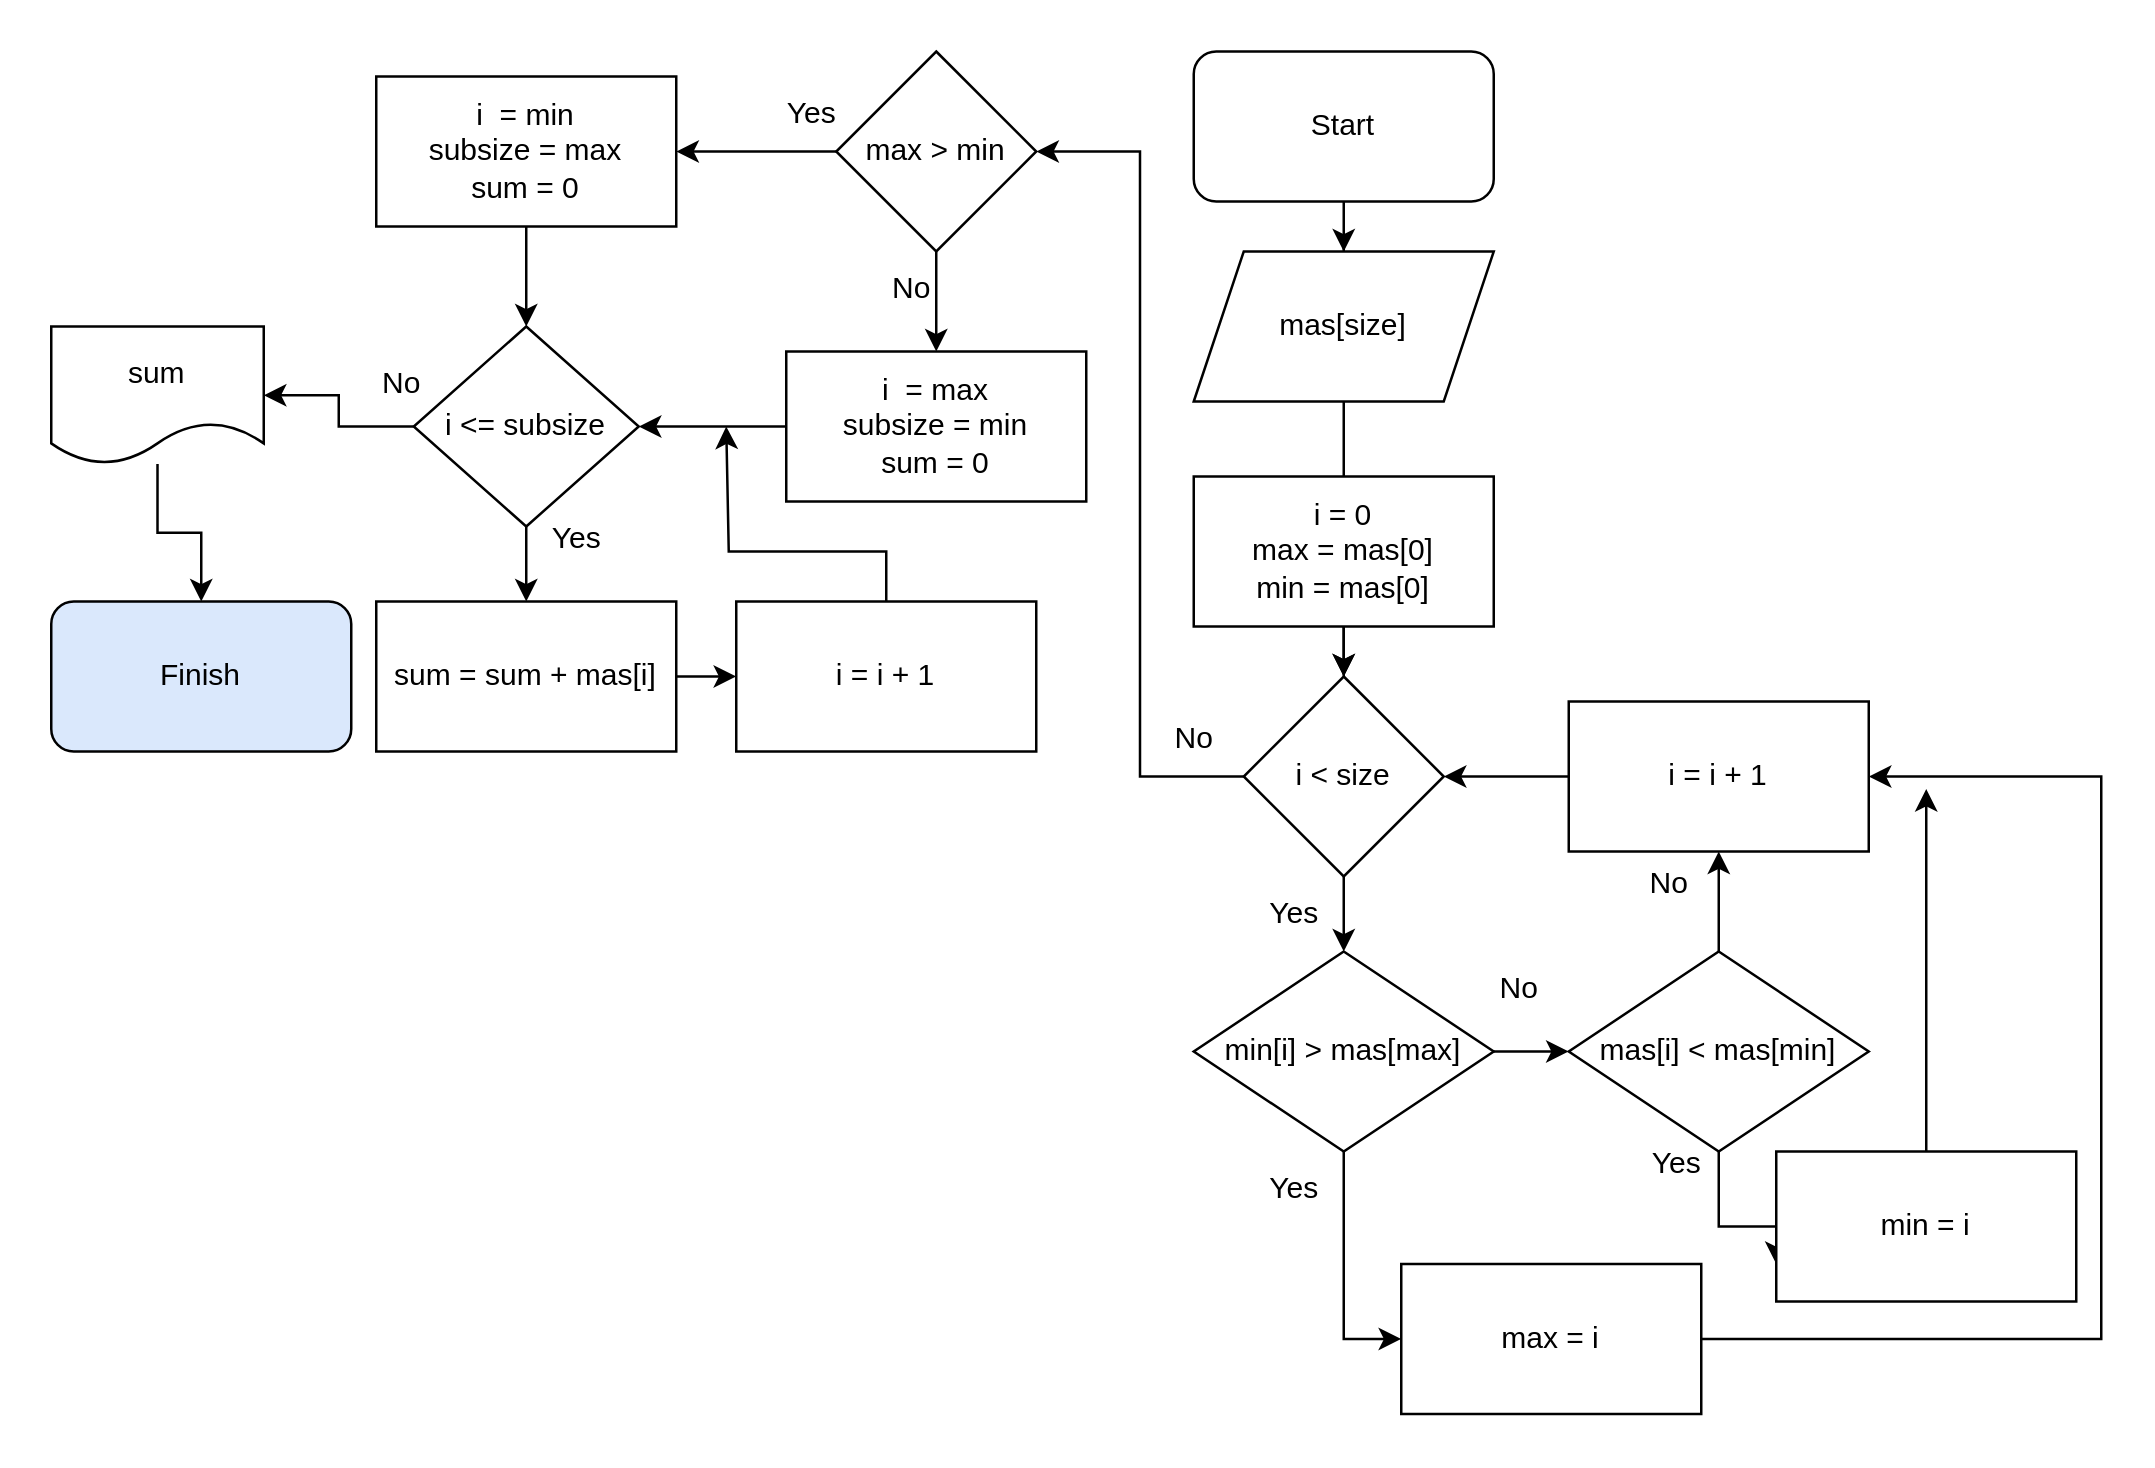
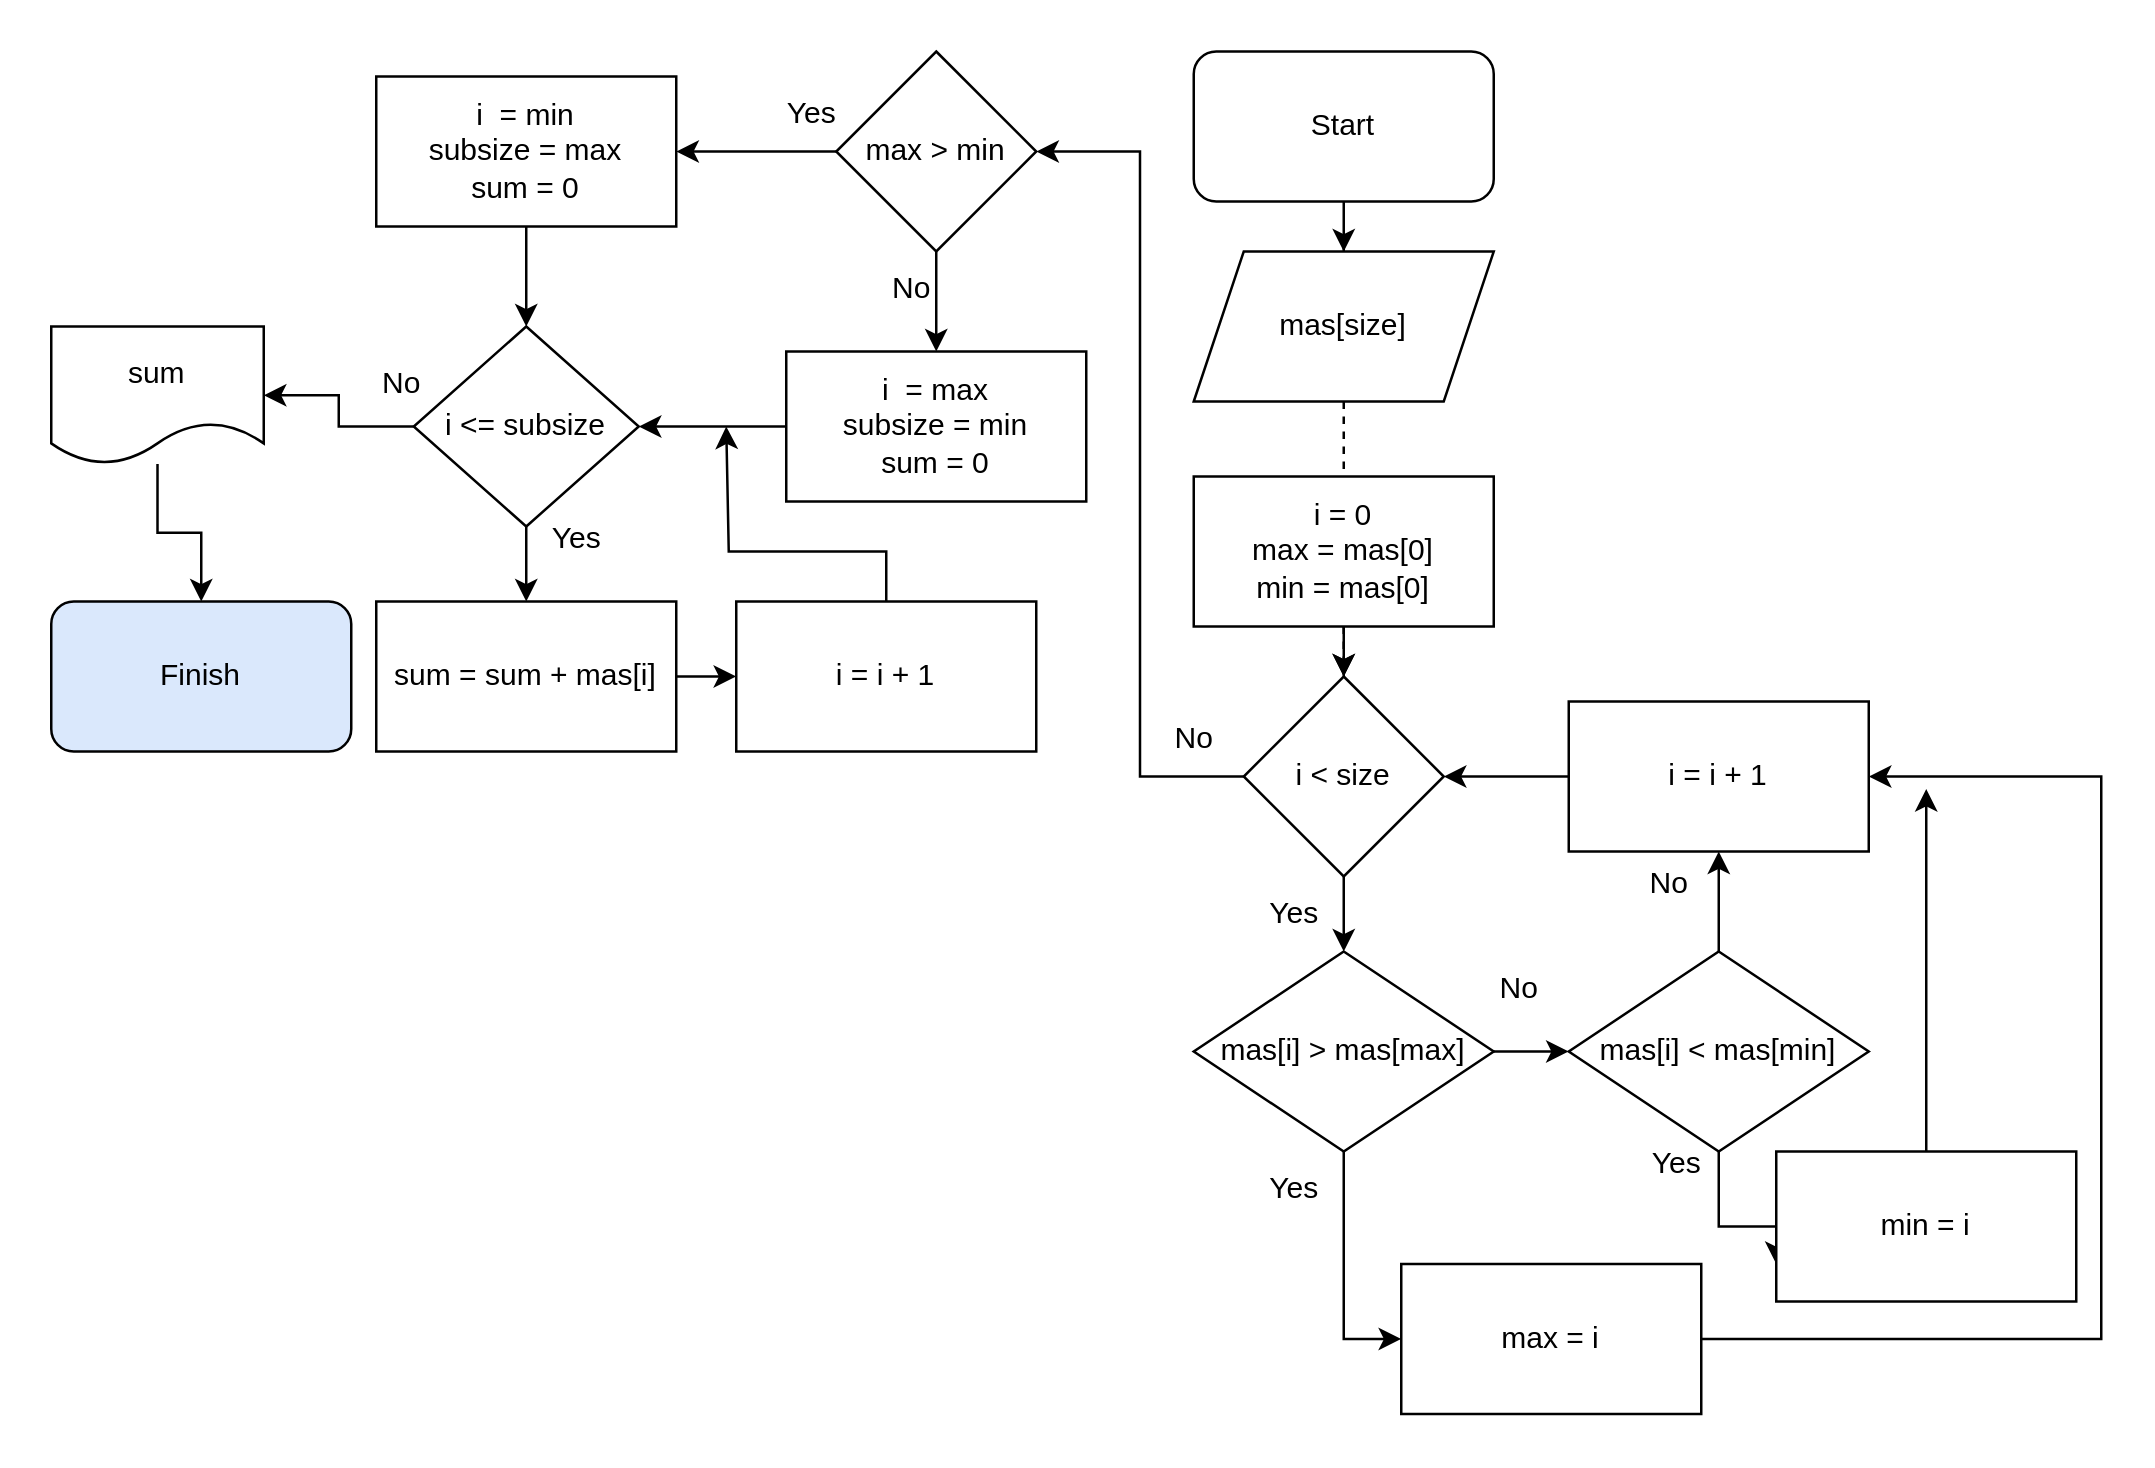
edge "mas[size]" -> "i < size": style solid -> dashed
node "min[i] > mas[max]": label "min[i] > mas[max]" -> "mas[i] > mas[max]"
